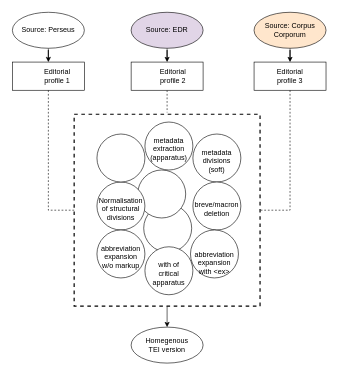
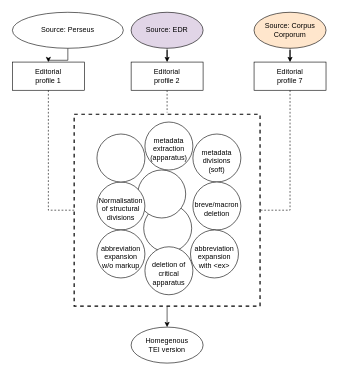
node "Source: Perseus": size 72x36 -> 111x36
node "Editorial profile 1": moved (57, 76) -> (48, 76)
node "Editorial profile 2": moved (173, 76) -> (167, 76)
node "Editorial profile 3": label "Editorial profile 3" -> "Editorial profile 7"
node "abbreviation expansion with <ex>": moved (215, 263) -> (215, 257)
node "with of critical apparatus": label "with of critical apparatus" -> "deletion of critical apparatus"
